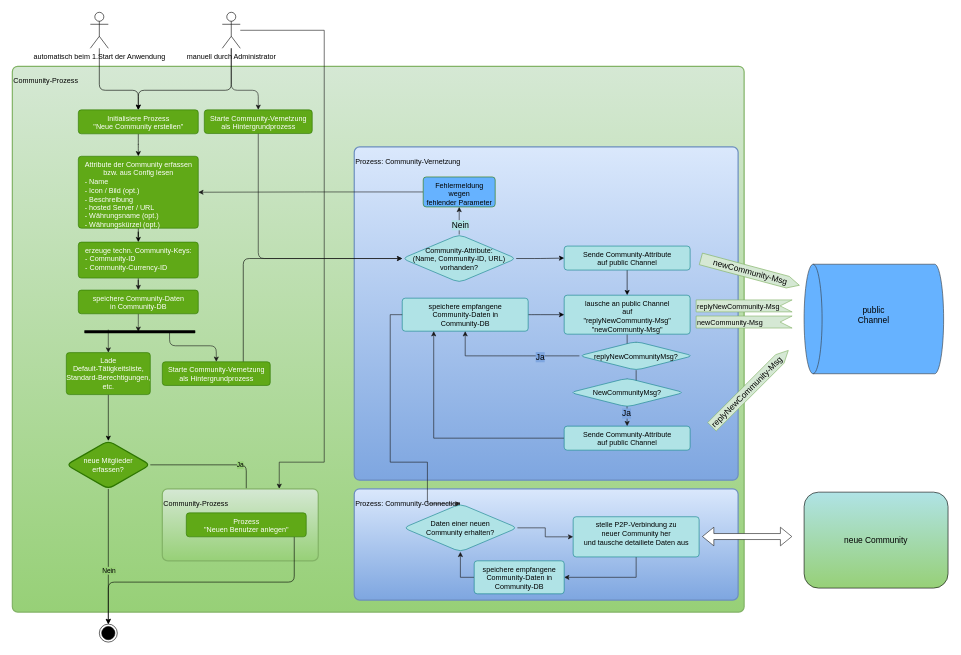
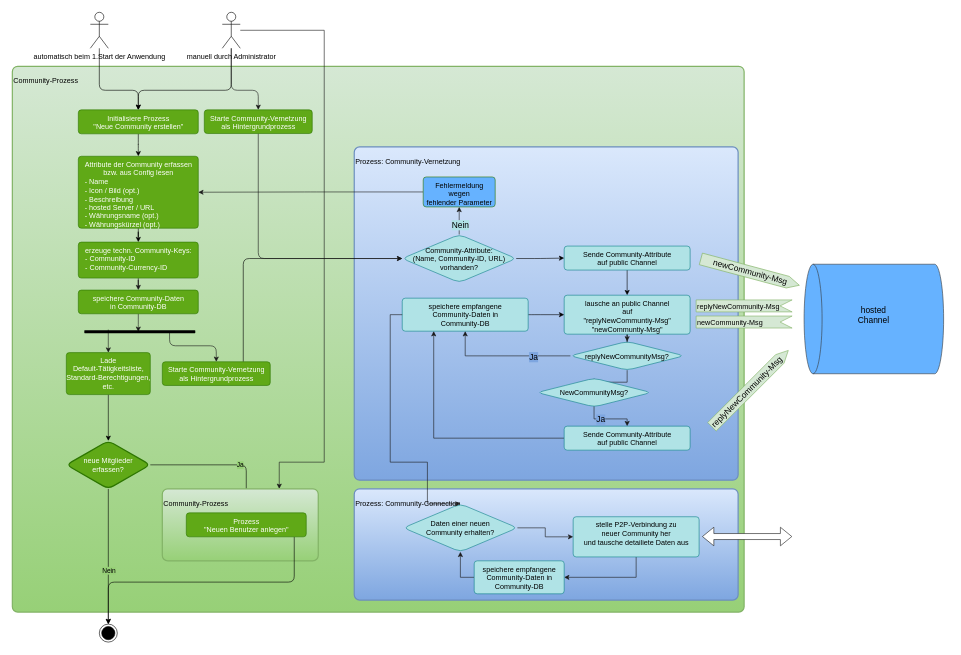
node "public Channel": label "public Channel" -> "hosted Channel"
node "replyNewCommunityMsg?": moved (636, 356) -> (627, 356)
node "NewCommunityMsg?": moved (627, 393) -> (594, 393)
node "neue Community": removed
